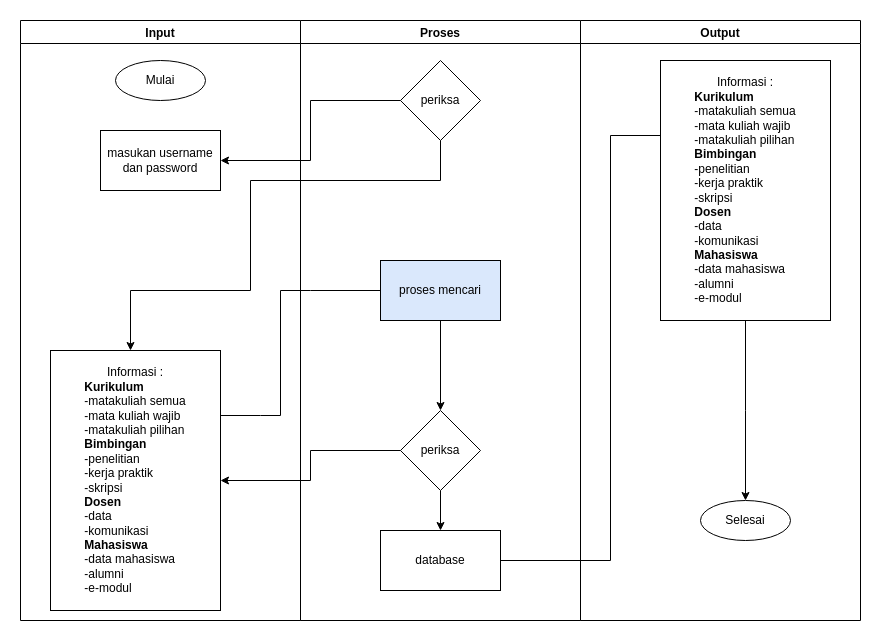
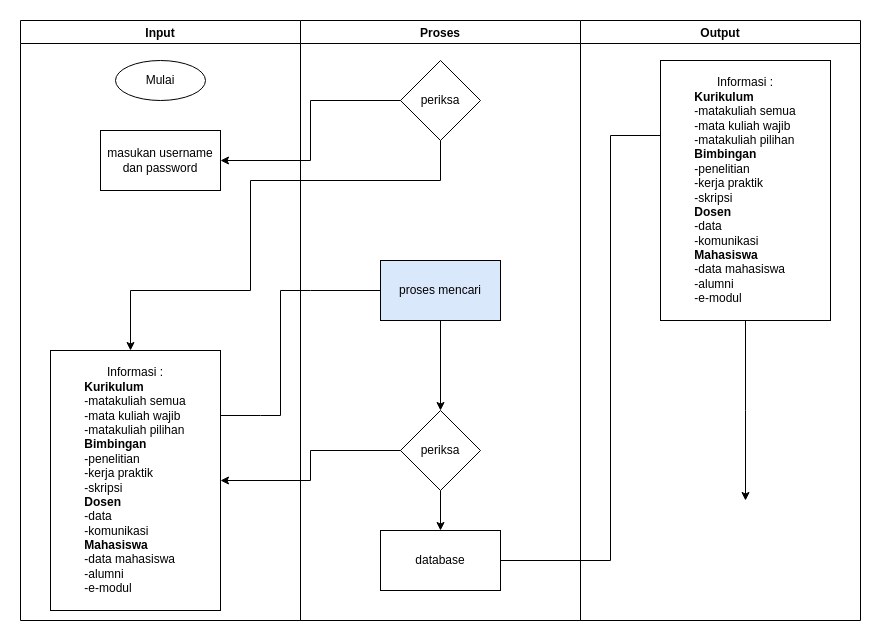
node "Selesai": removed
